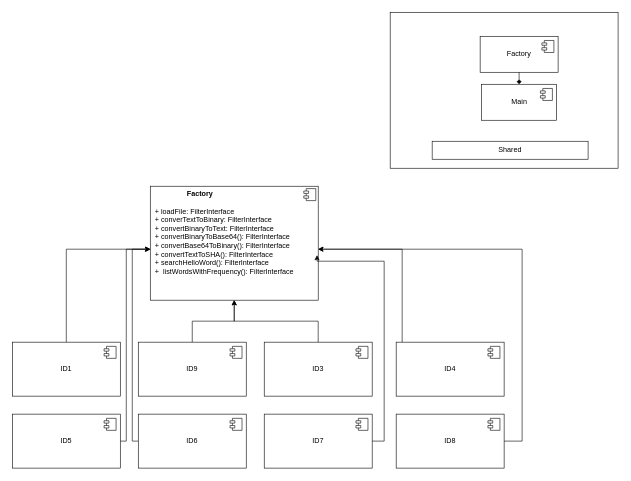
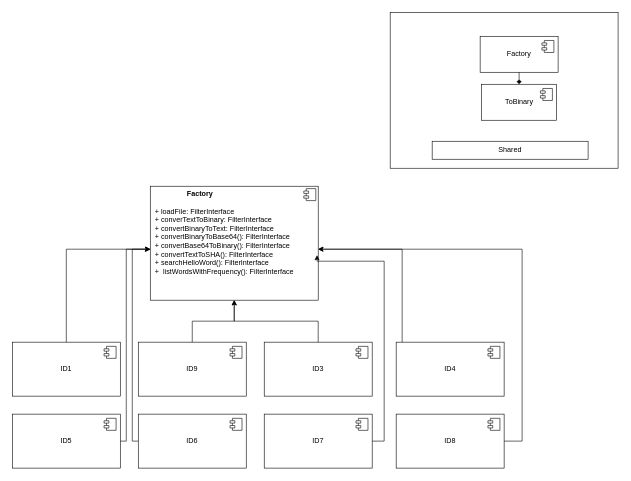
node "Main": label "Main" -> "ToBinary"
